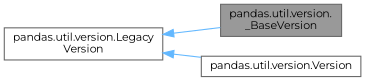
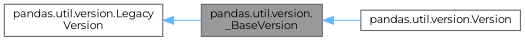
edge "pandas.util.version.Version" -> "pandas.util.version.Legacy Version": now "pandas.util.version.Version" -> "pandas.util.version. _BaseVersion"
